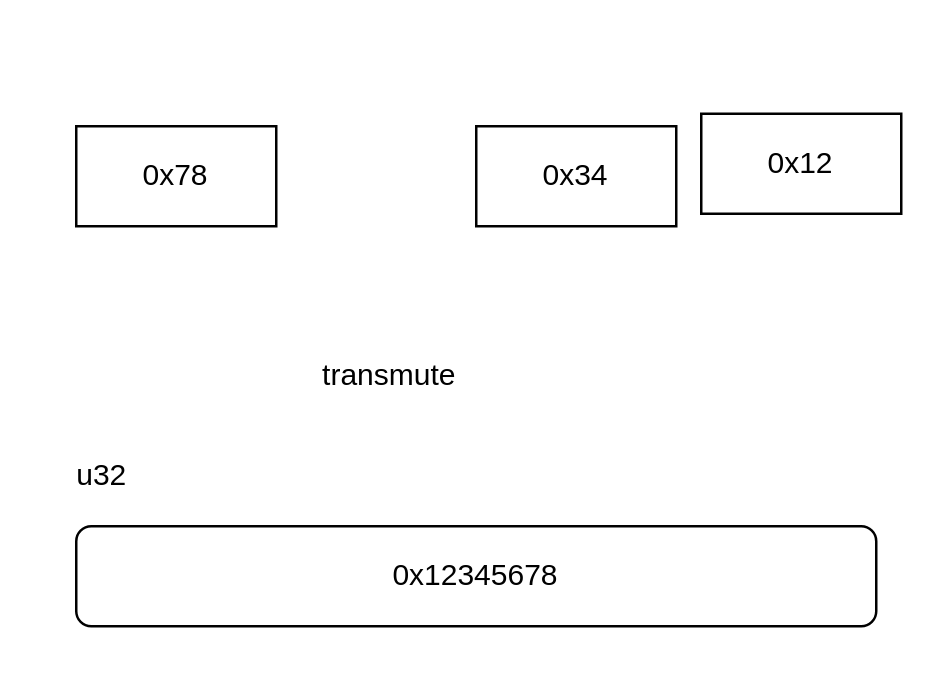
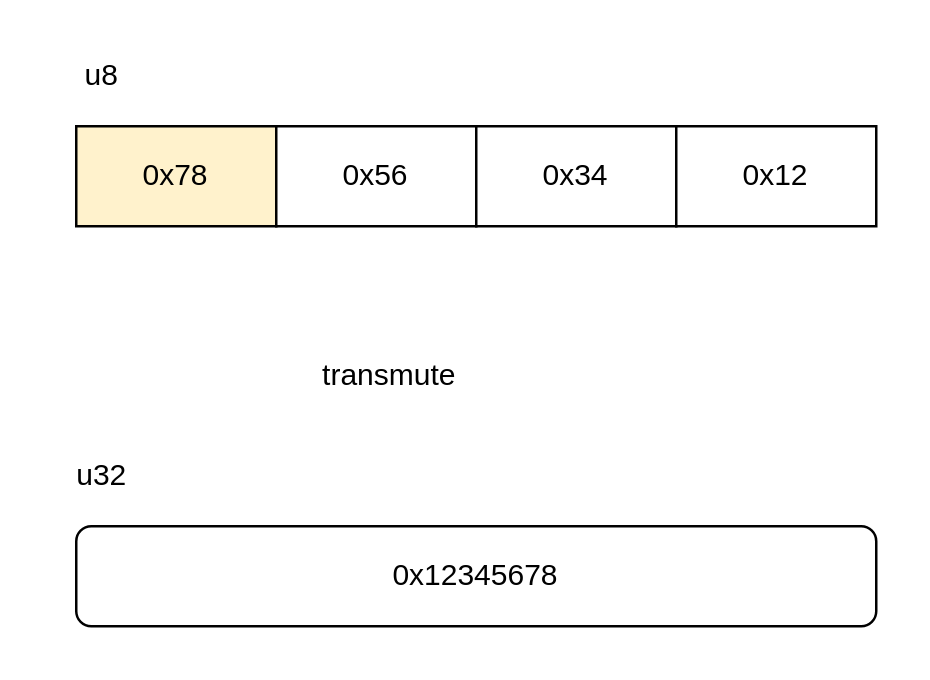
node "u8": added
node "0x12": moved (801, 164) -> (776, 176)
node "0x78": fillcolor #ffffff -> #fff2cc
node "0x56": added
